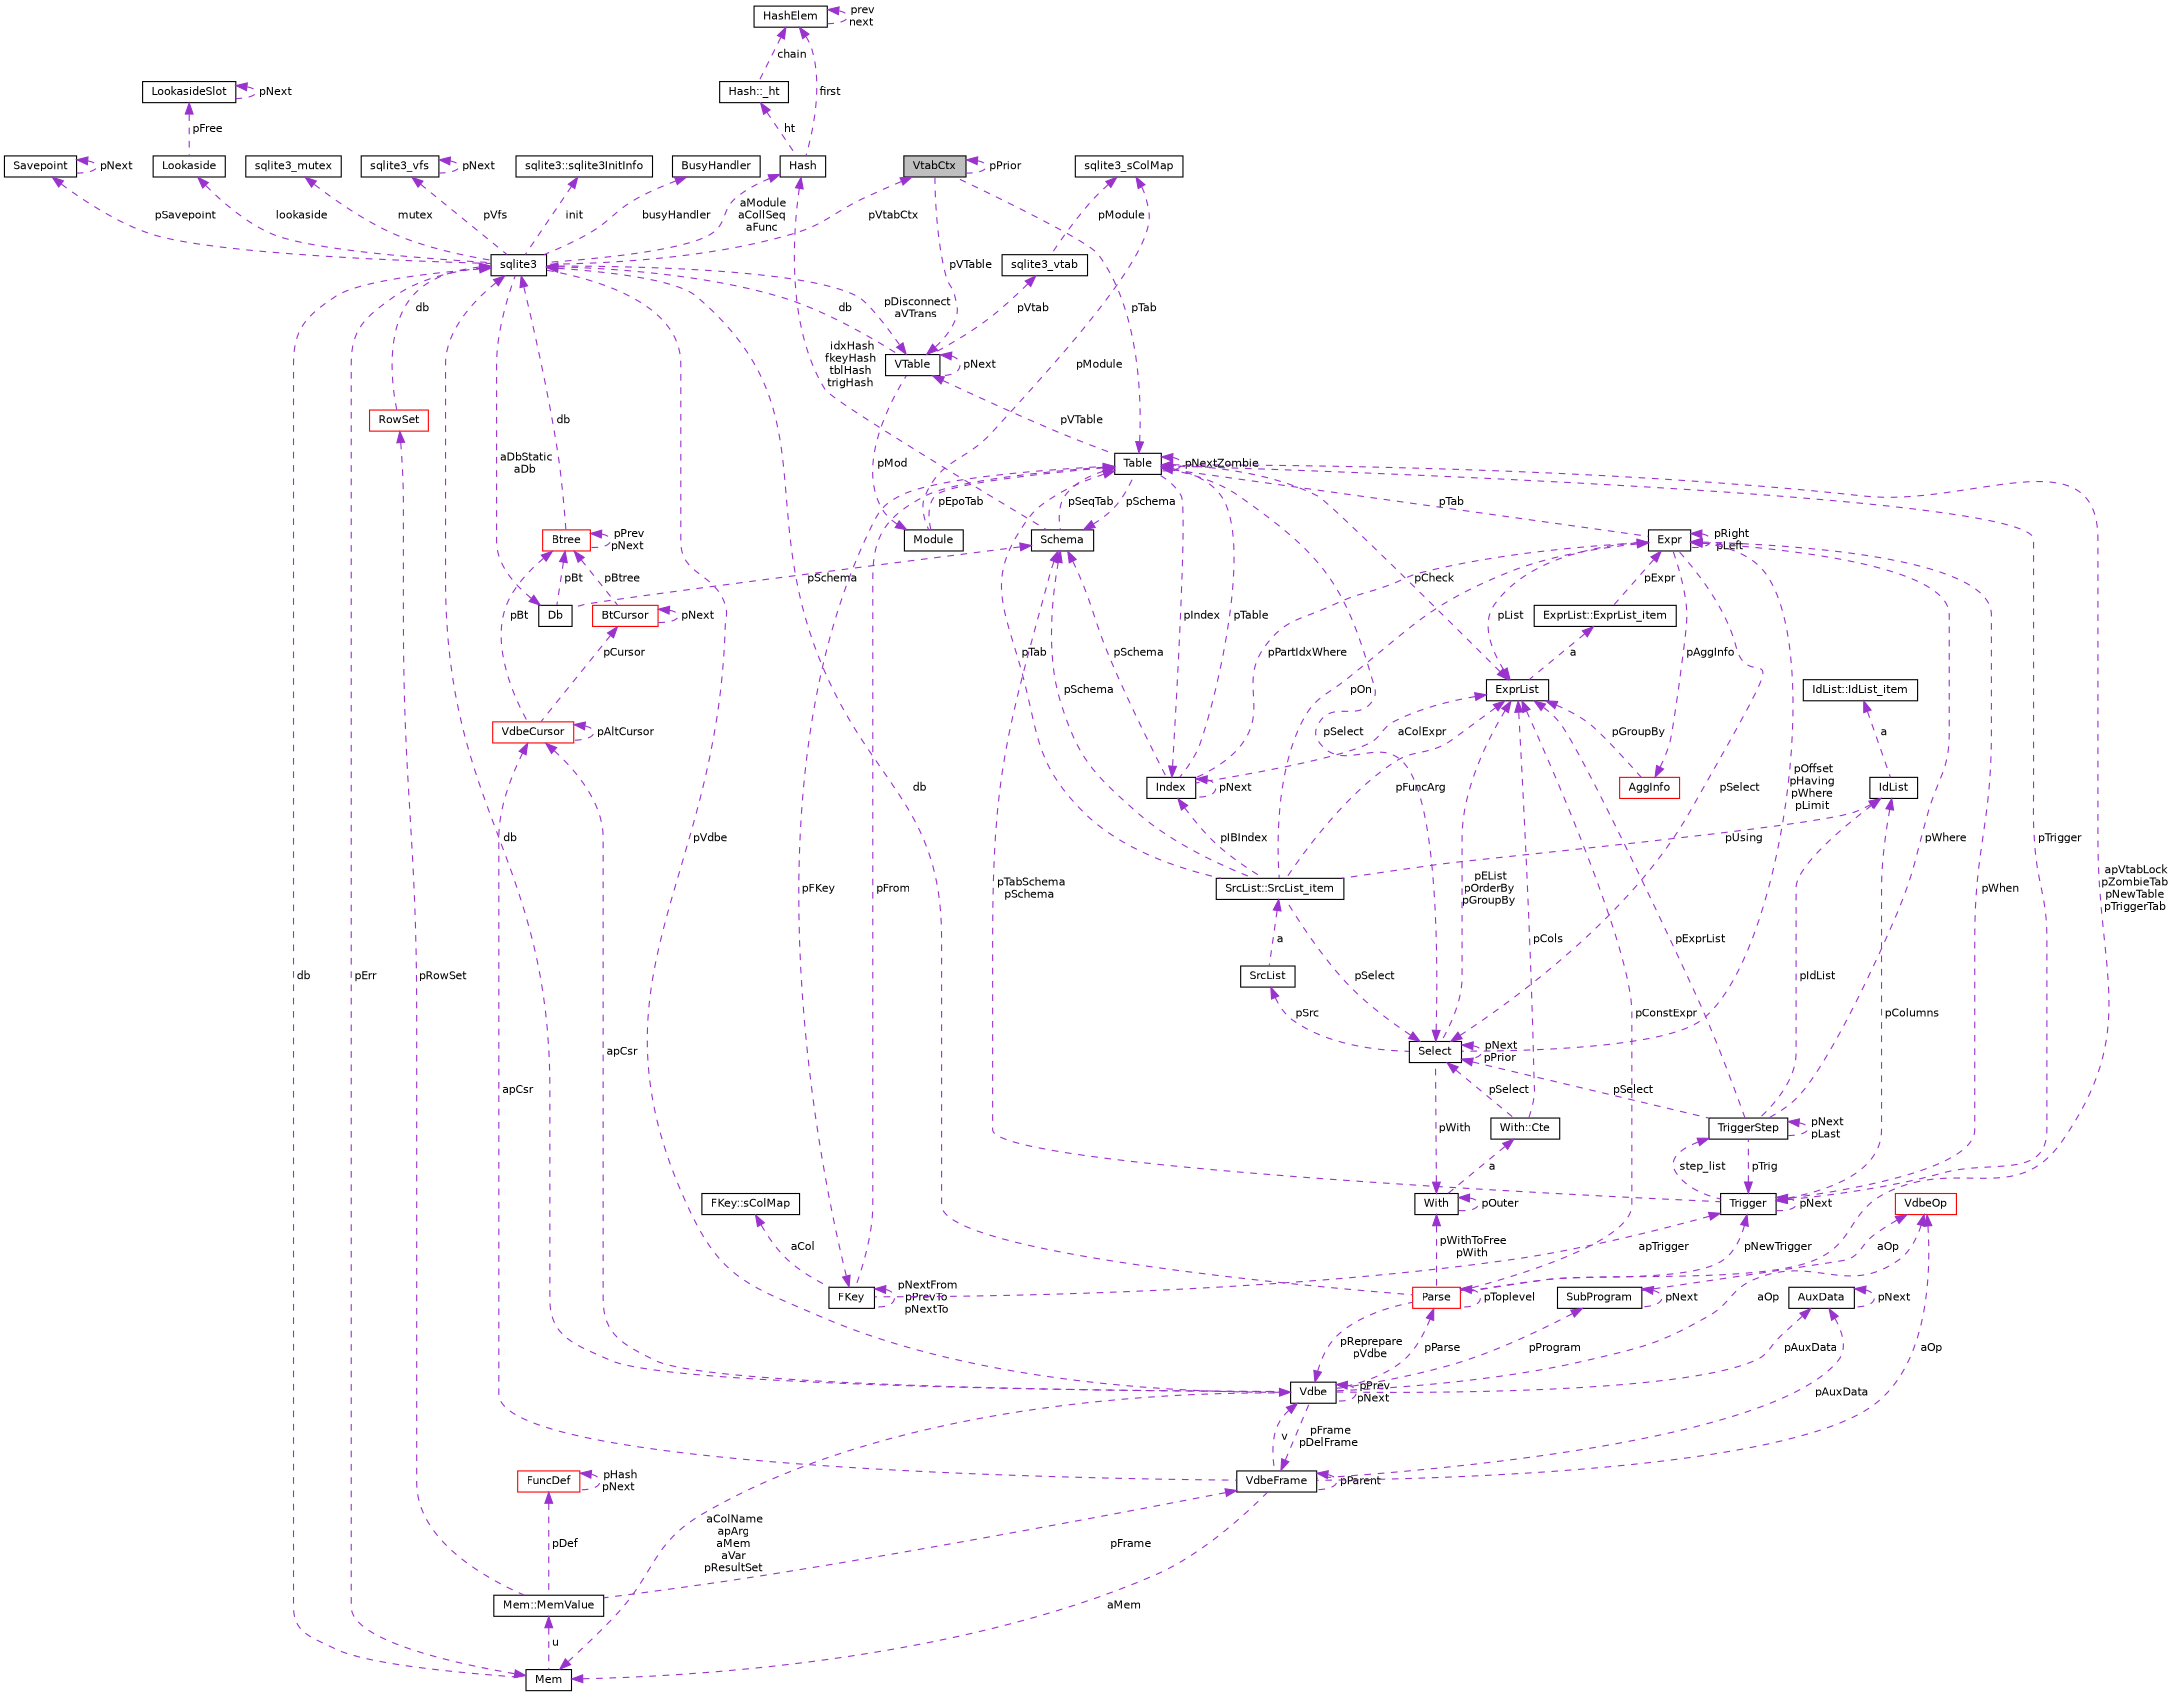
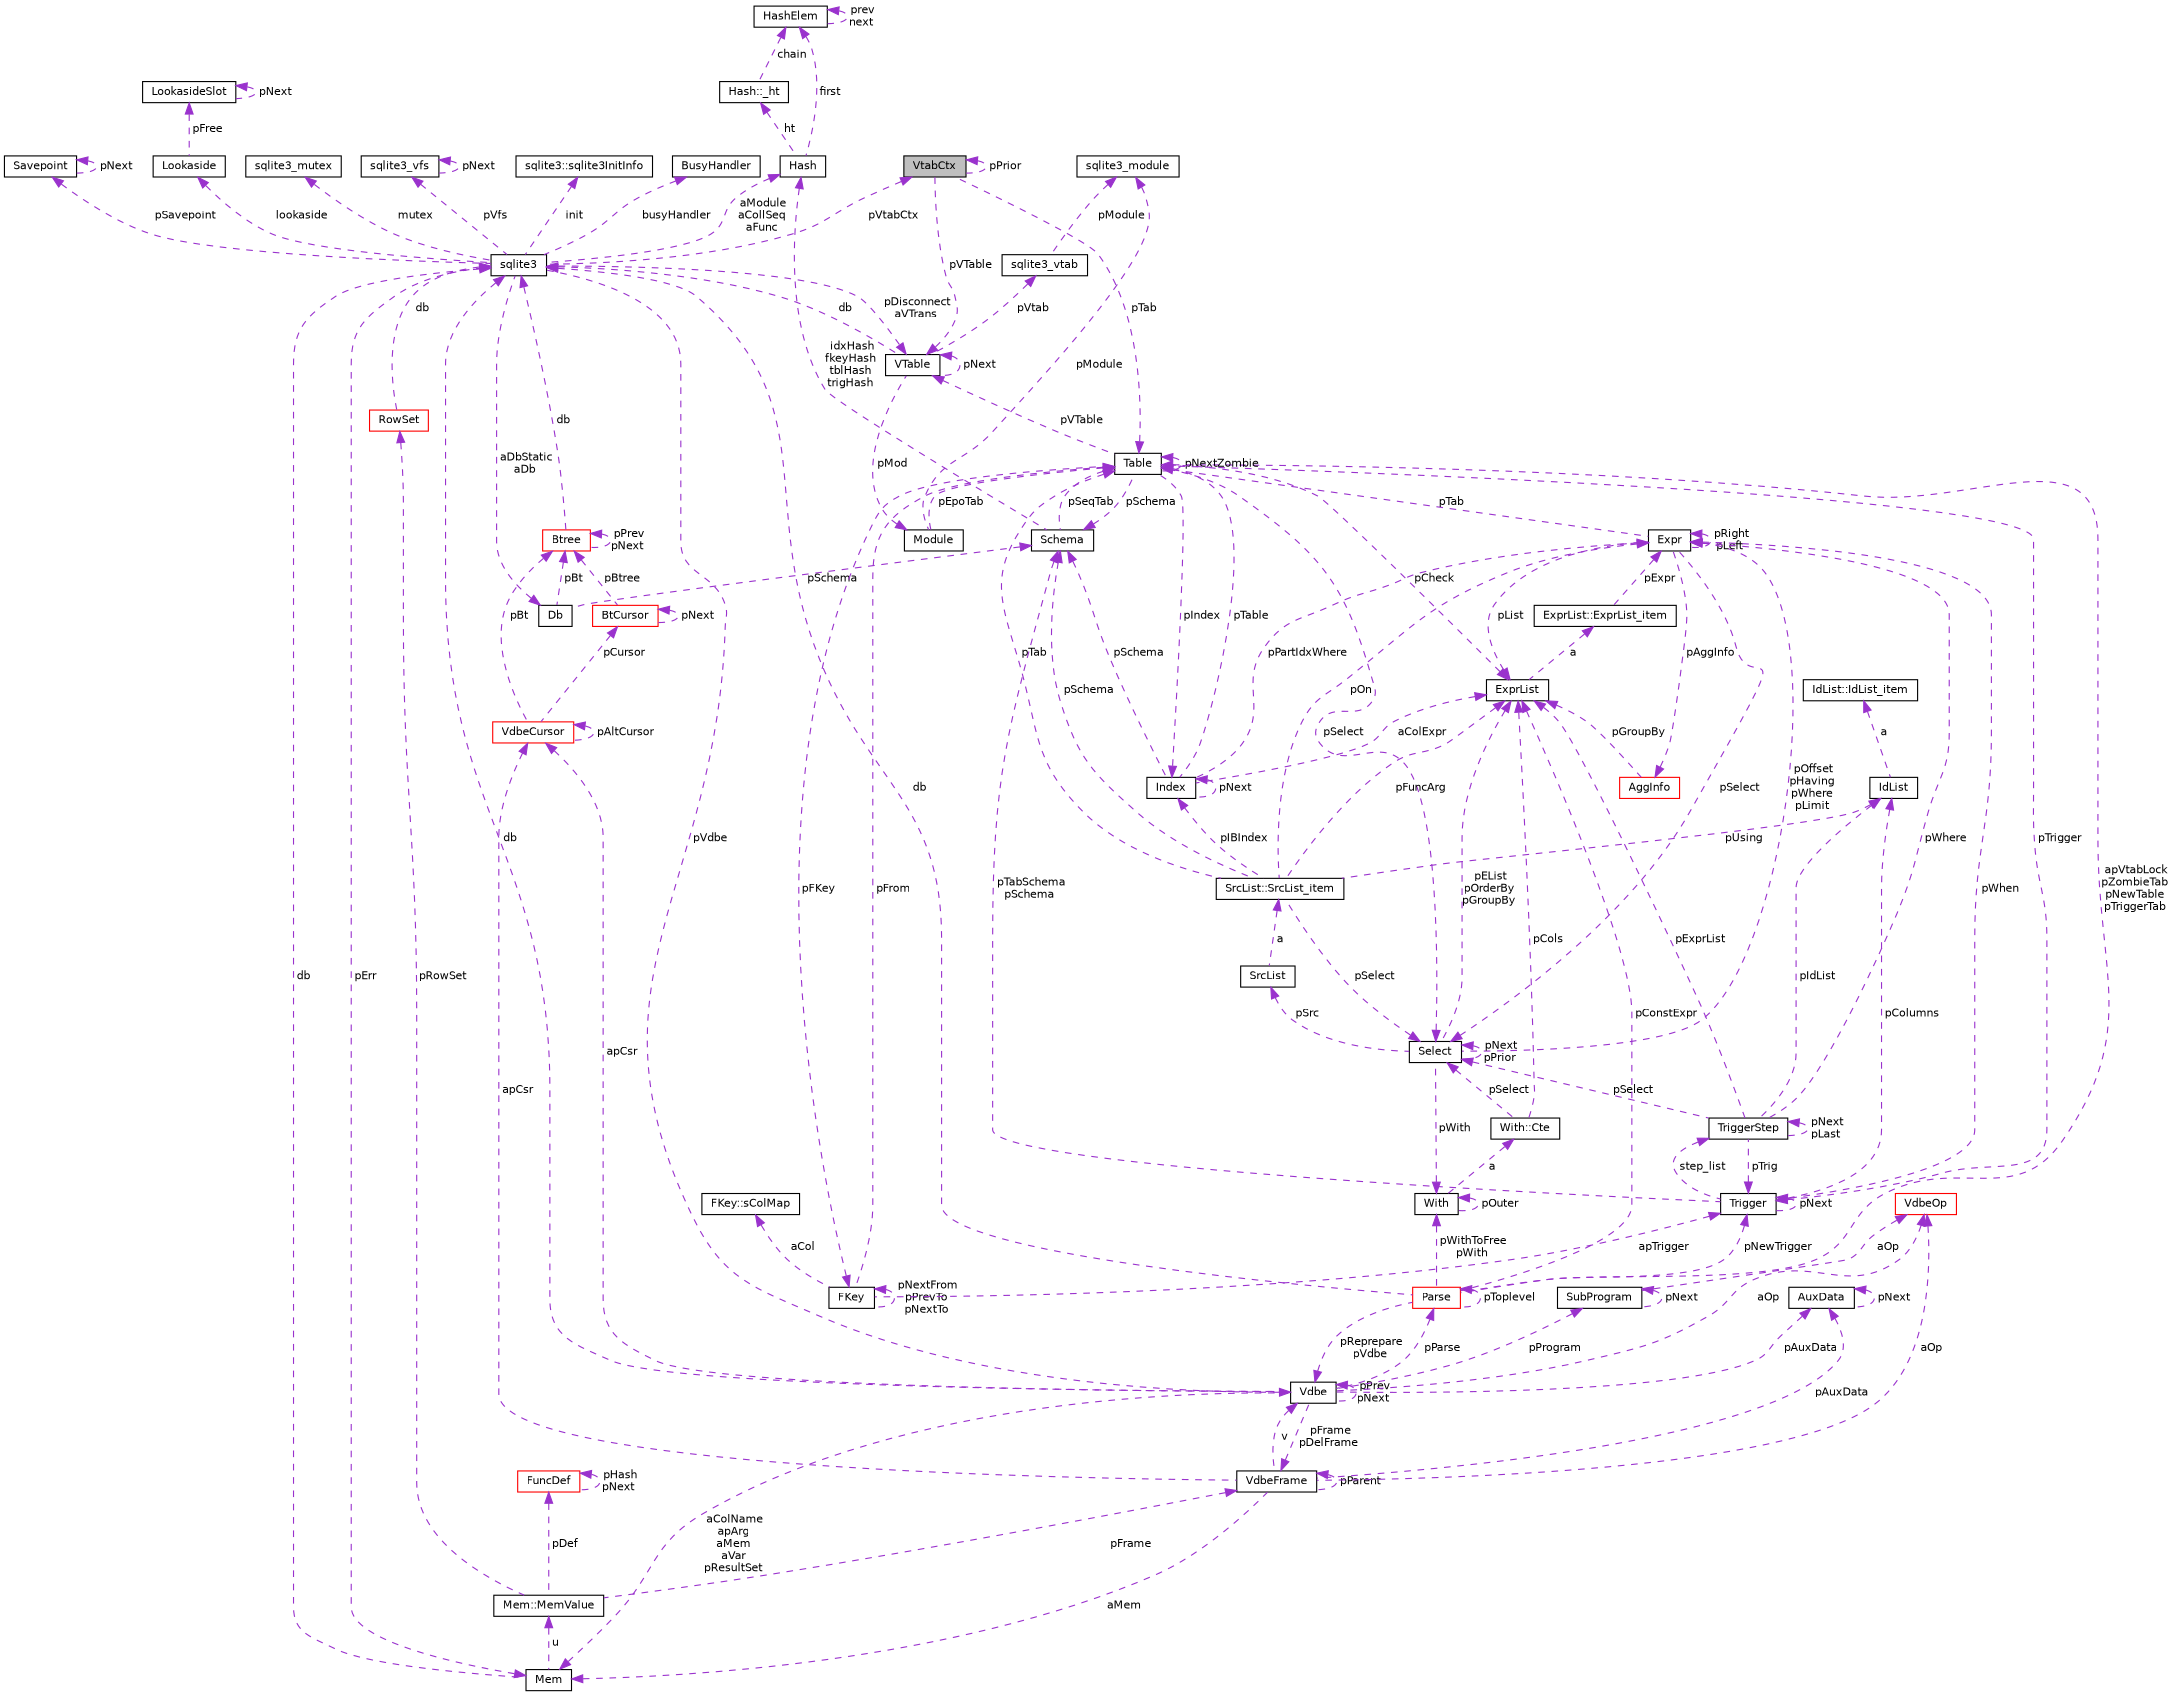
node "sqlite3_sColMap": label "sqlite3_sColMap" -> "sqlite3_module"
